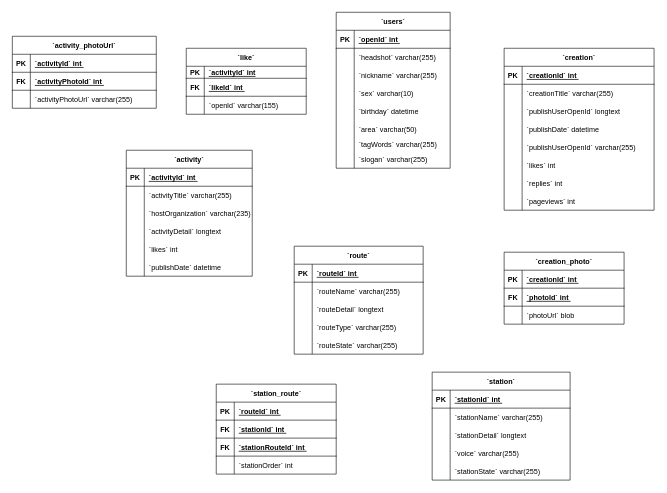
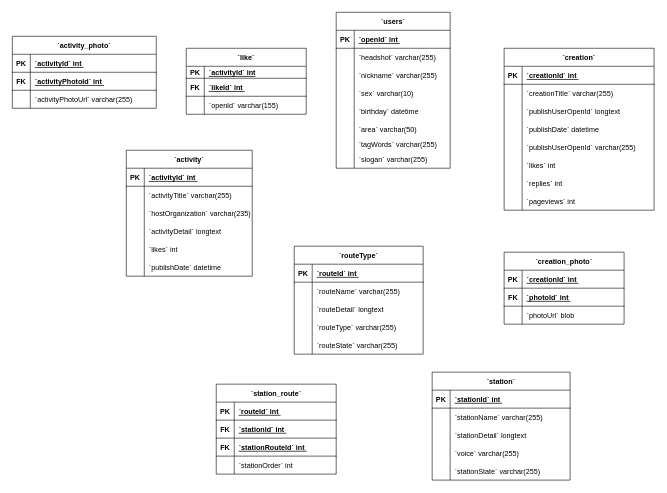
node "`activity_photoUrl`": label "`activity_photoUrl`" -> "`activity_photo`"
node "`route`": label "`route`" -> "`routeType`"
